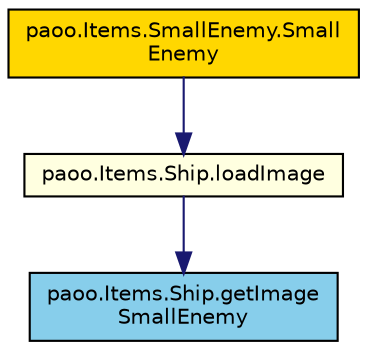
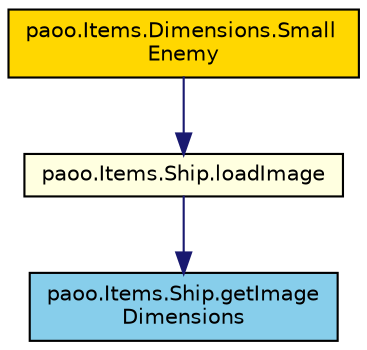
node "paoo.Items.SmallEnemy.Small Enemy": label "paoo.Items.SmallEnemy.Small Enemy" -> "paoo.Items.Dimensions.Small Enemy"
node "paoo.Items.Ship.getImage SmallEnemy": label "paoo.Items.Ship.getImage SmallEnemy" -> "paoo.Items.Ship.getImage Dimensions"
